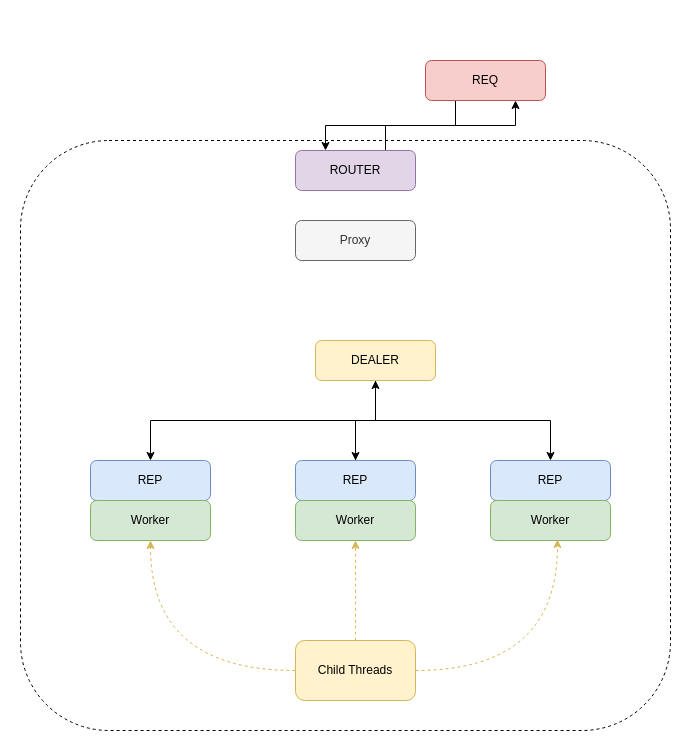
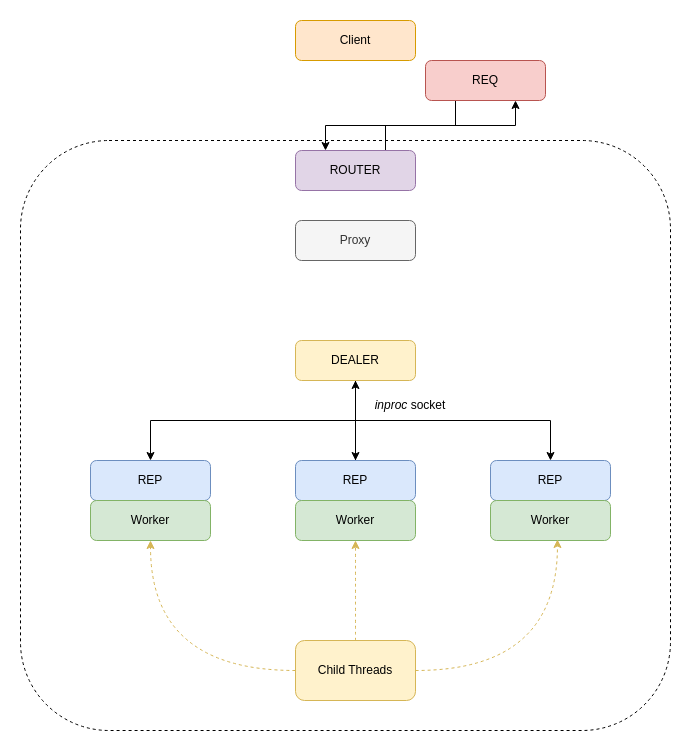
node "Client": added
node "DEALER": moved (376, 361) -> (356, 361)
node "inproc socket": added
